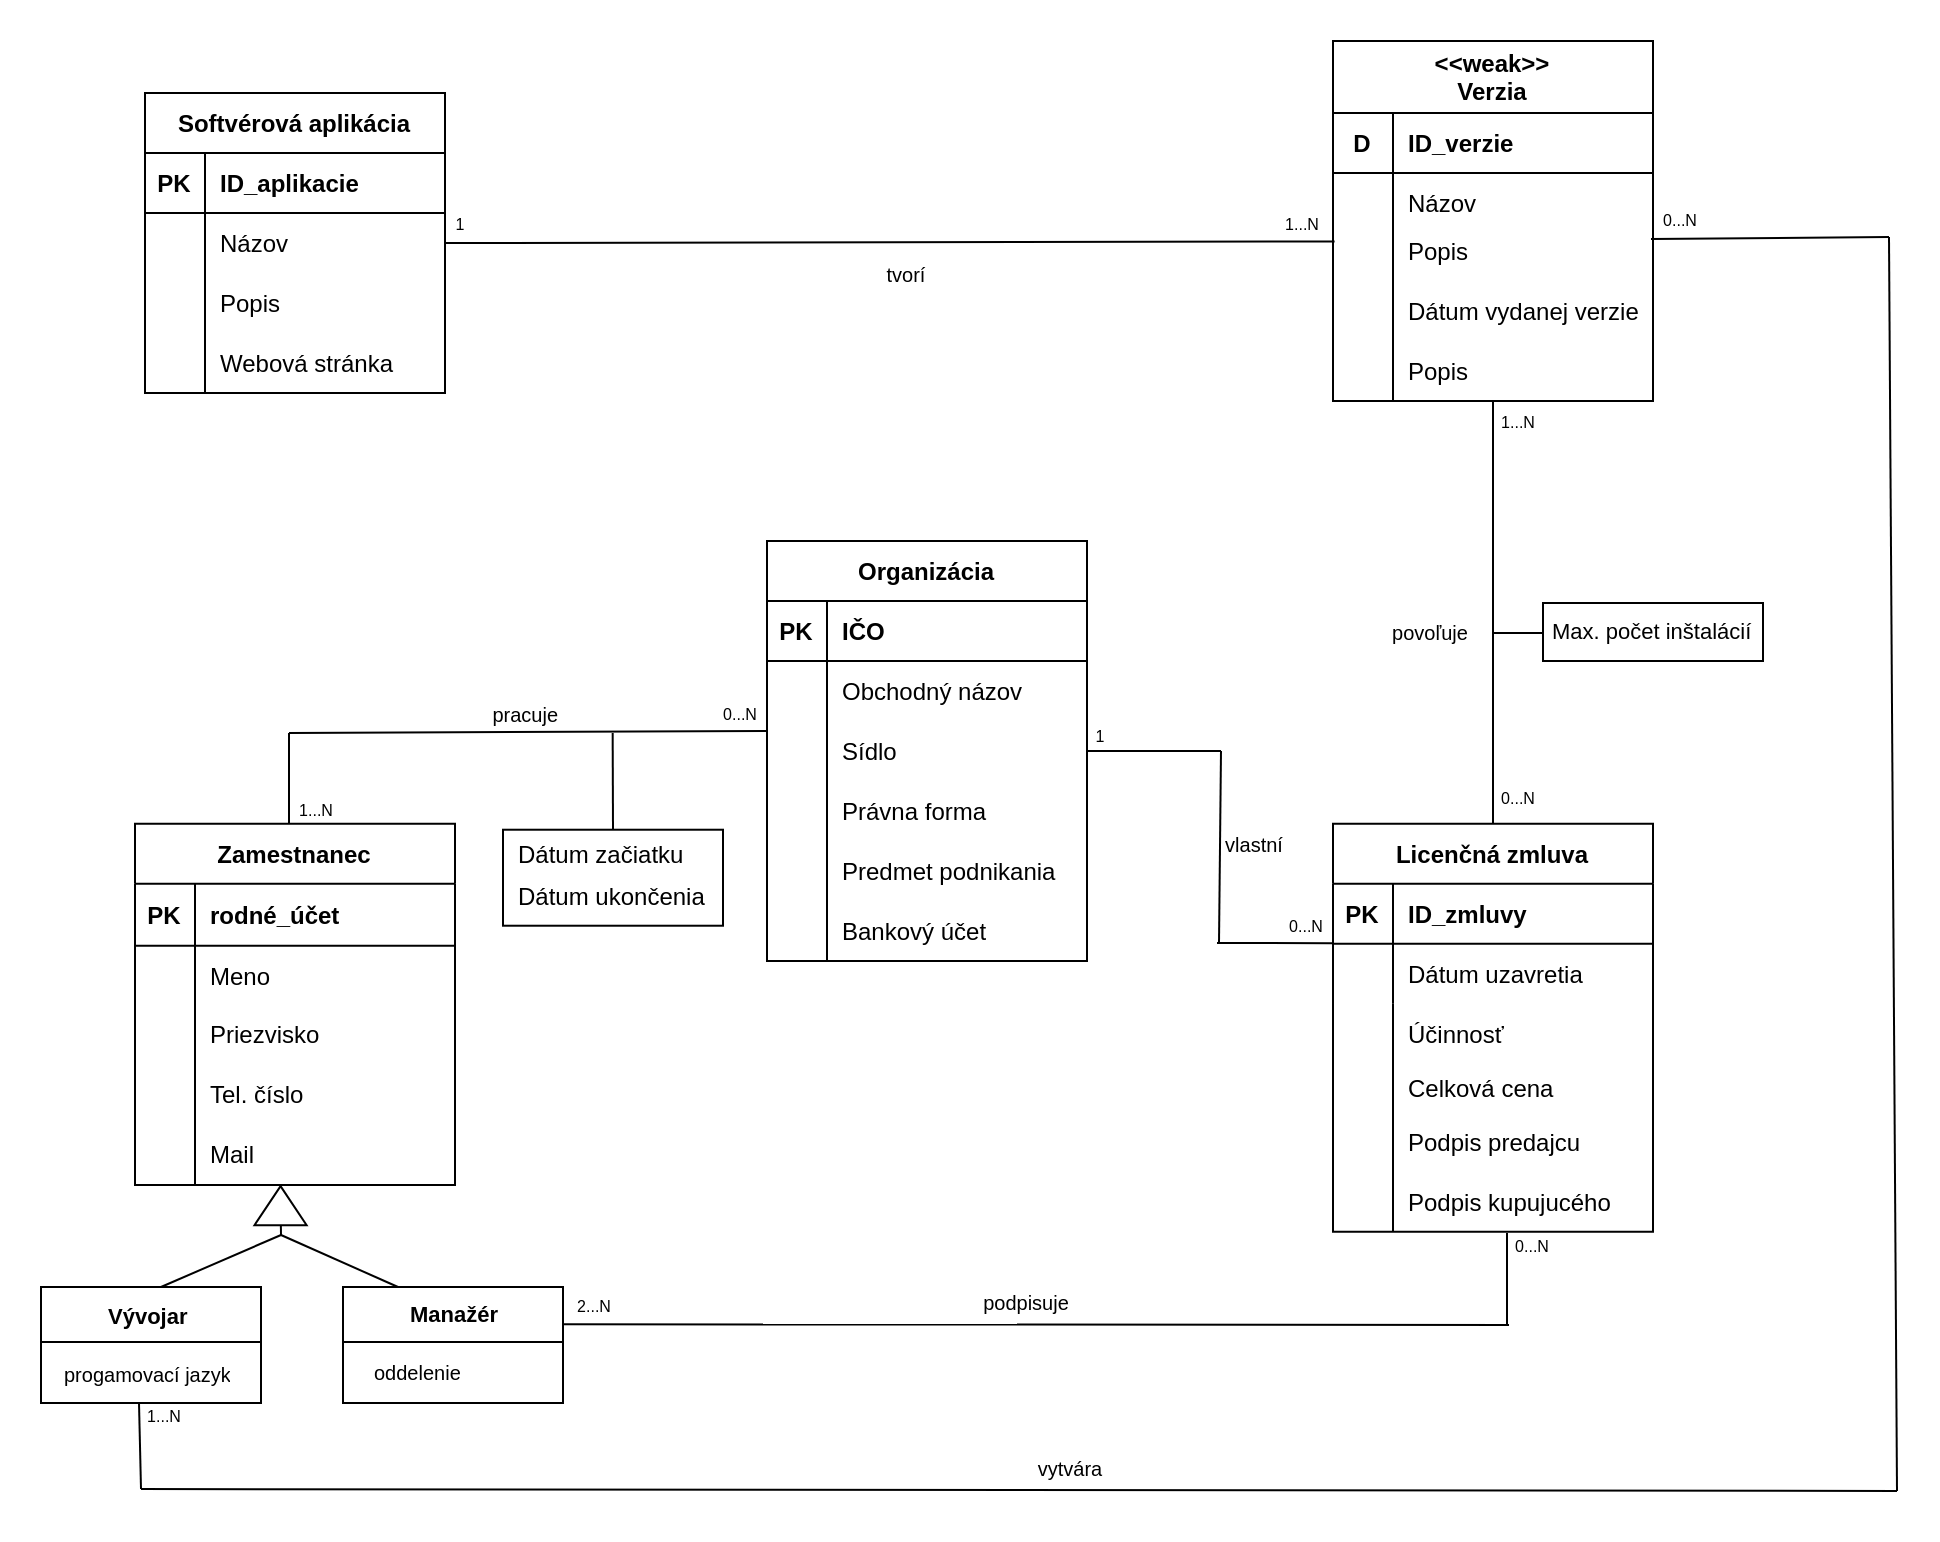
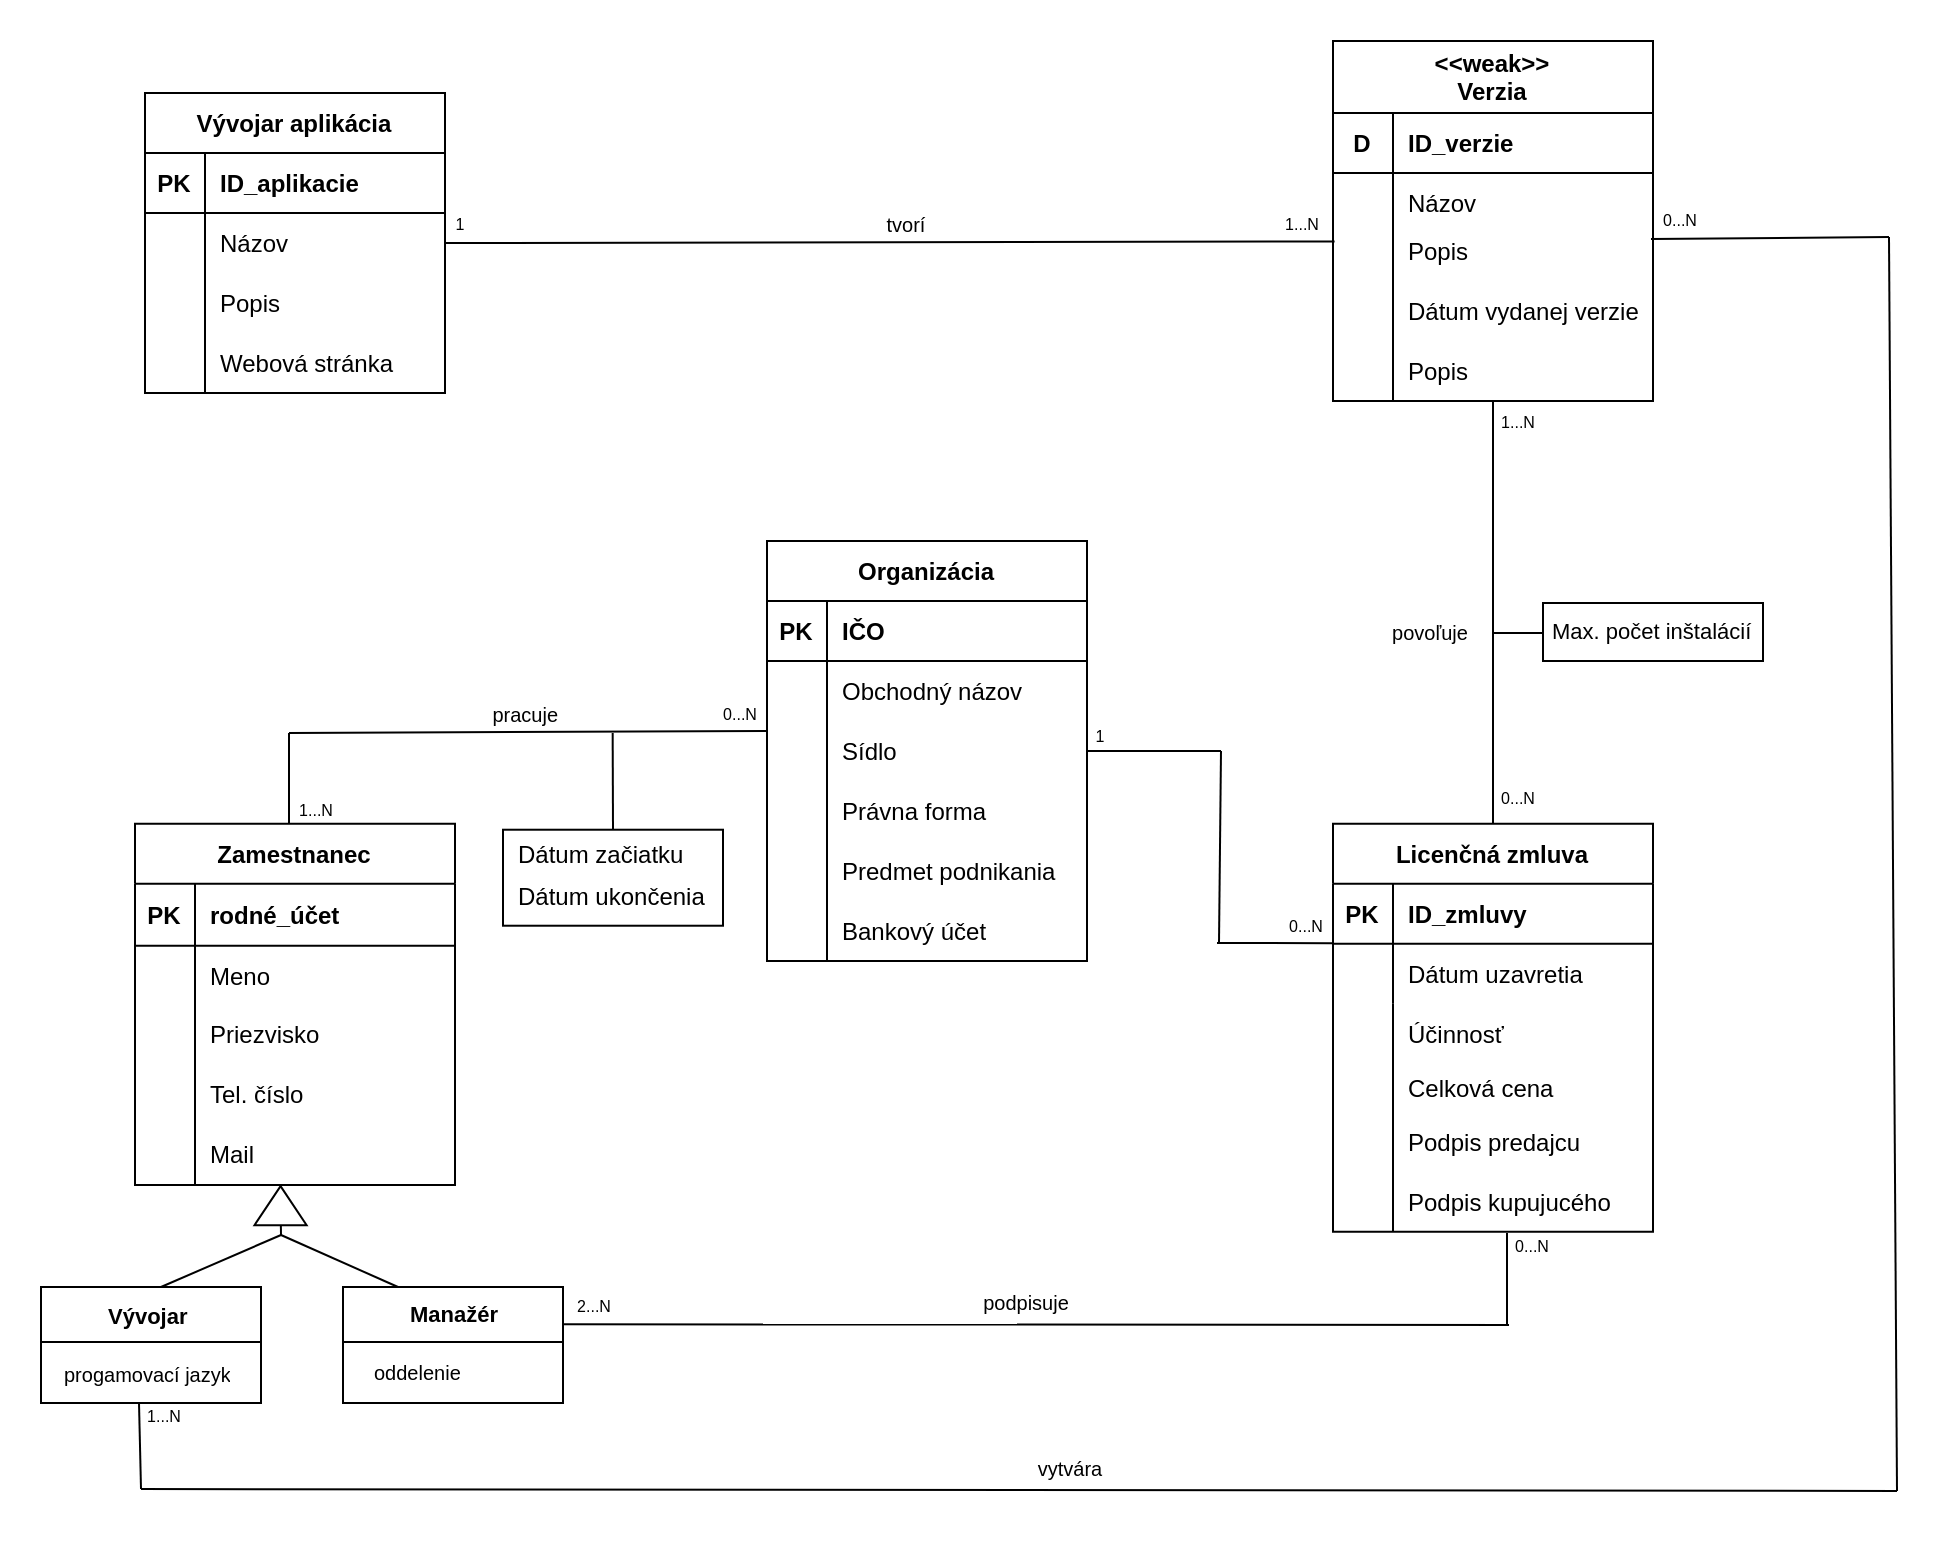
node "Softvérová aplikácia": label "Softvérová aplikácia" -> "Vývojar aplikácia"
node "tvorí": moved (907, 275) -> (907, 225)
node "vlastní": removed
